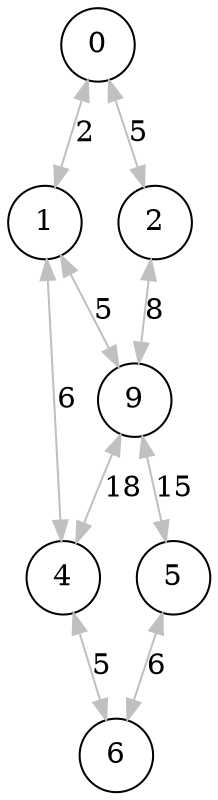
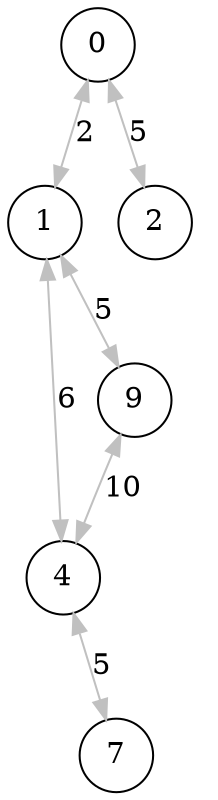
edge "2" -- "9": removed, label "8"
edge "9" -- "4": label "18" -> "10"
node "5": removed
node "6": label "6" -> "7"
